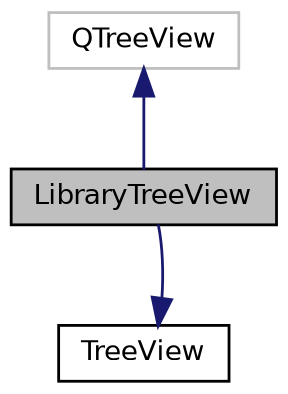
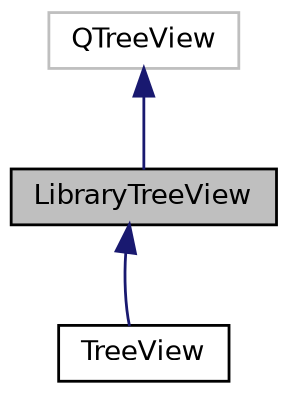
edge "LibraryTreeView" -> "TreeView": reversed
